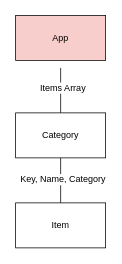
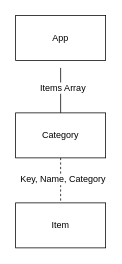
node "App": fillcolor #f8cecc -> #ffffff
edge "Category" -- "Item": style solid -> dashed
